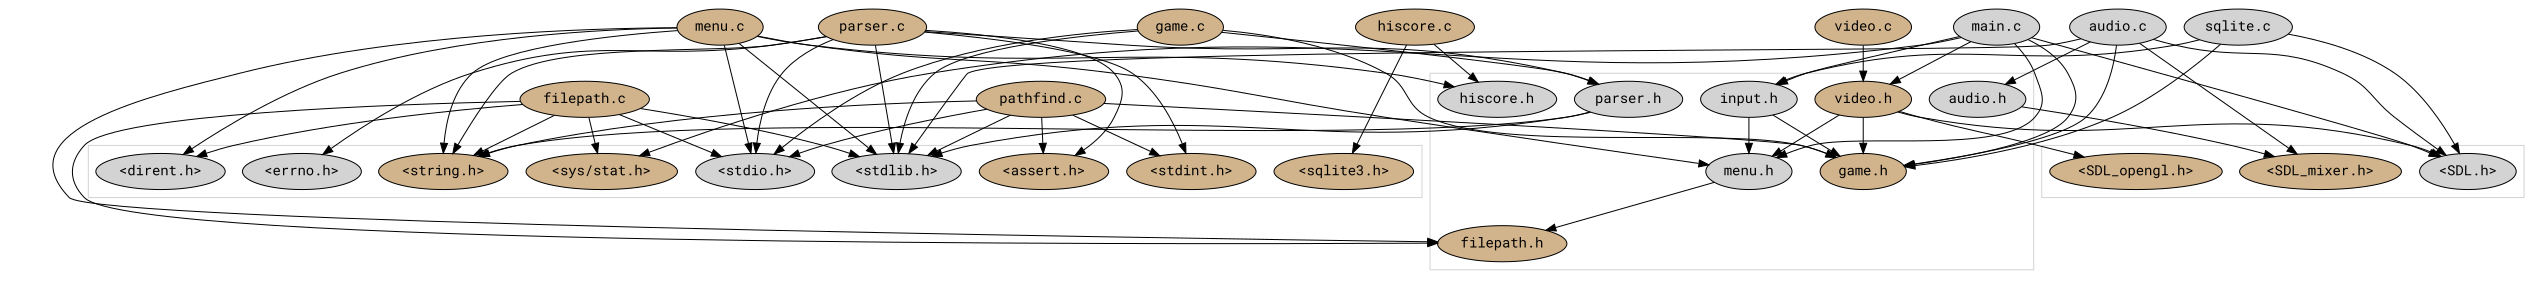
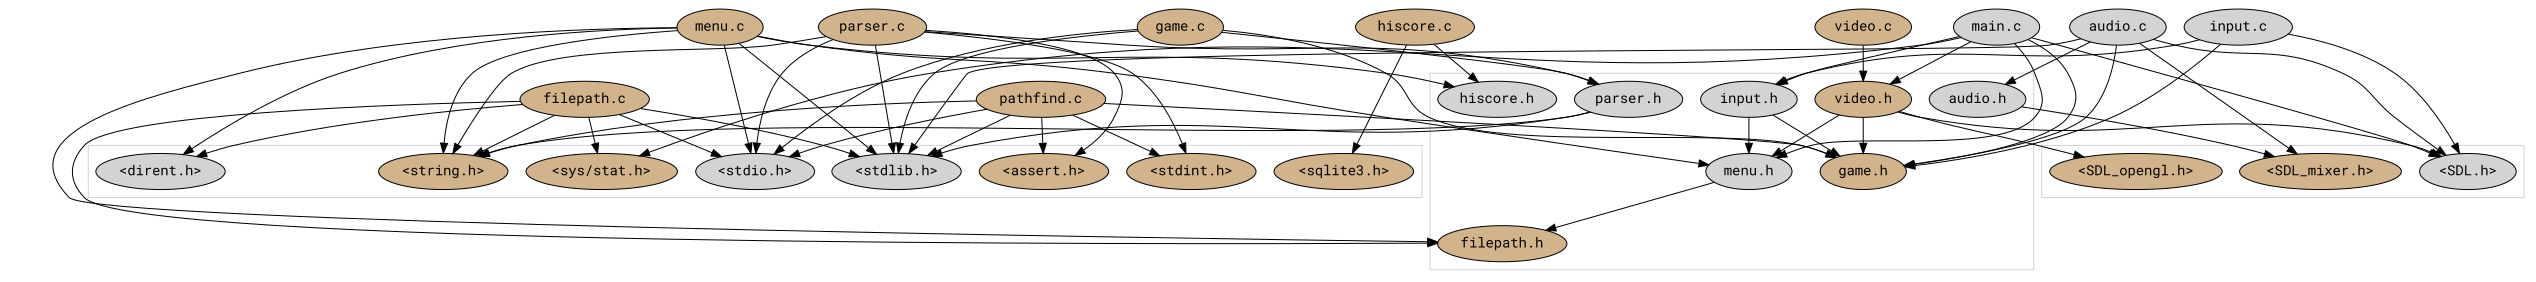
node "sqlite.c": label "sqlite.c" -> "input.c"
node "<errno.h>": removed
